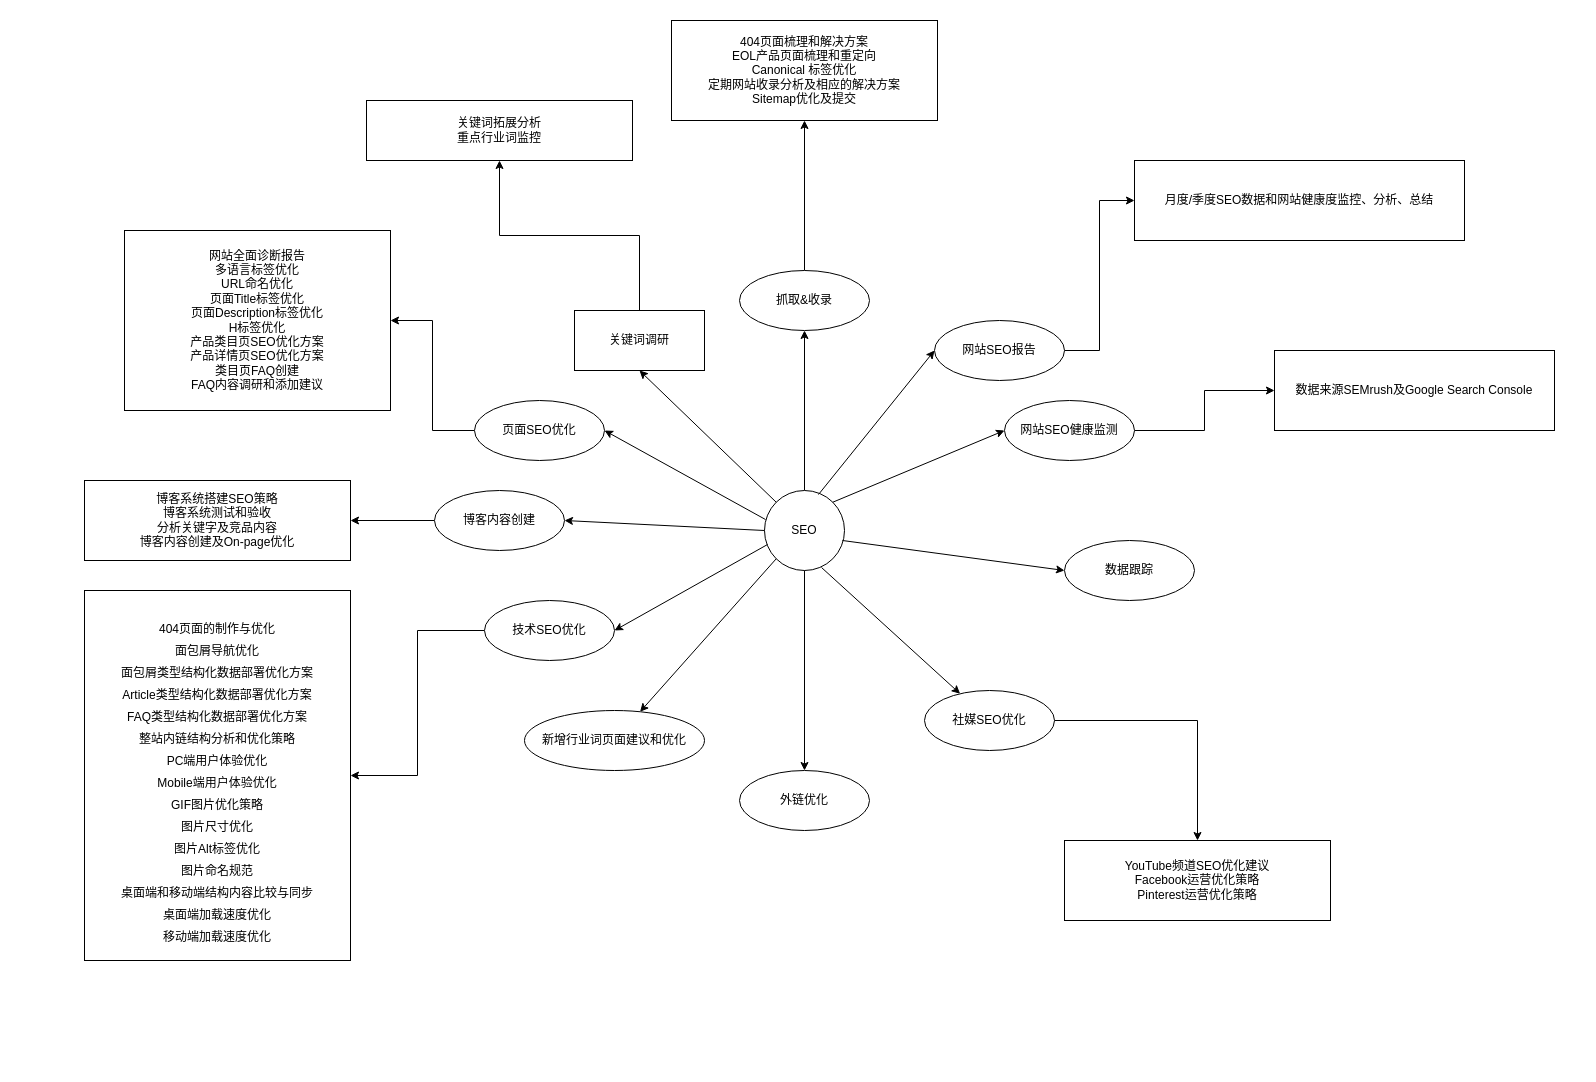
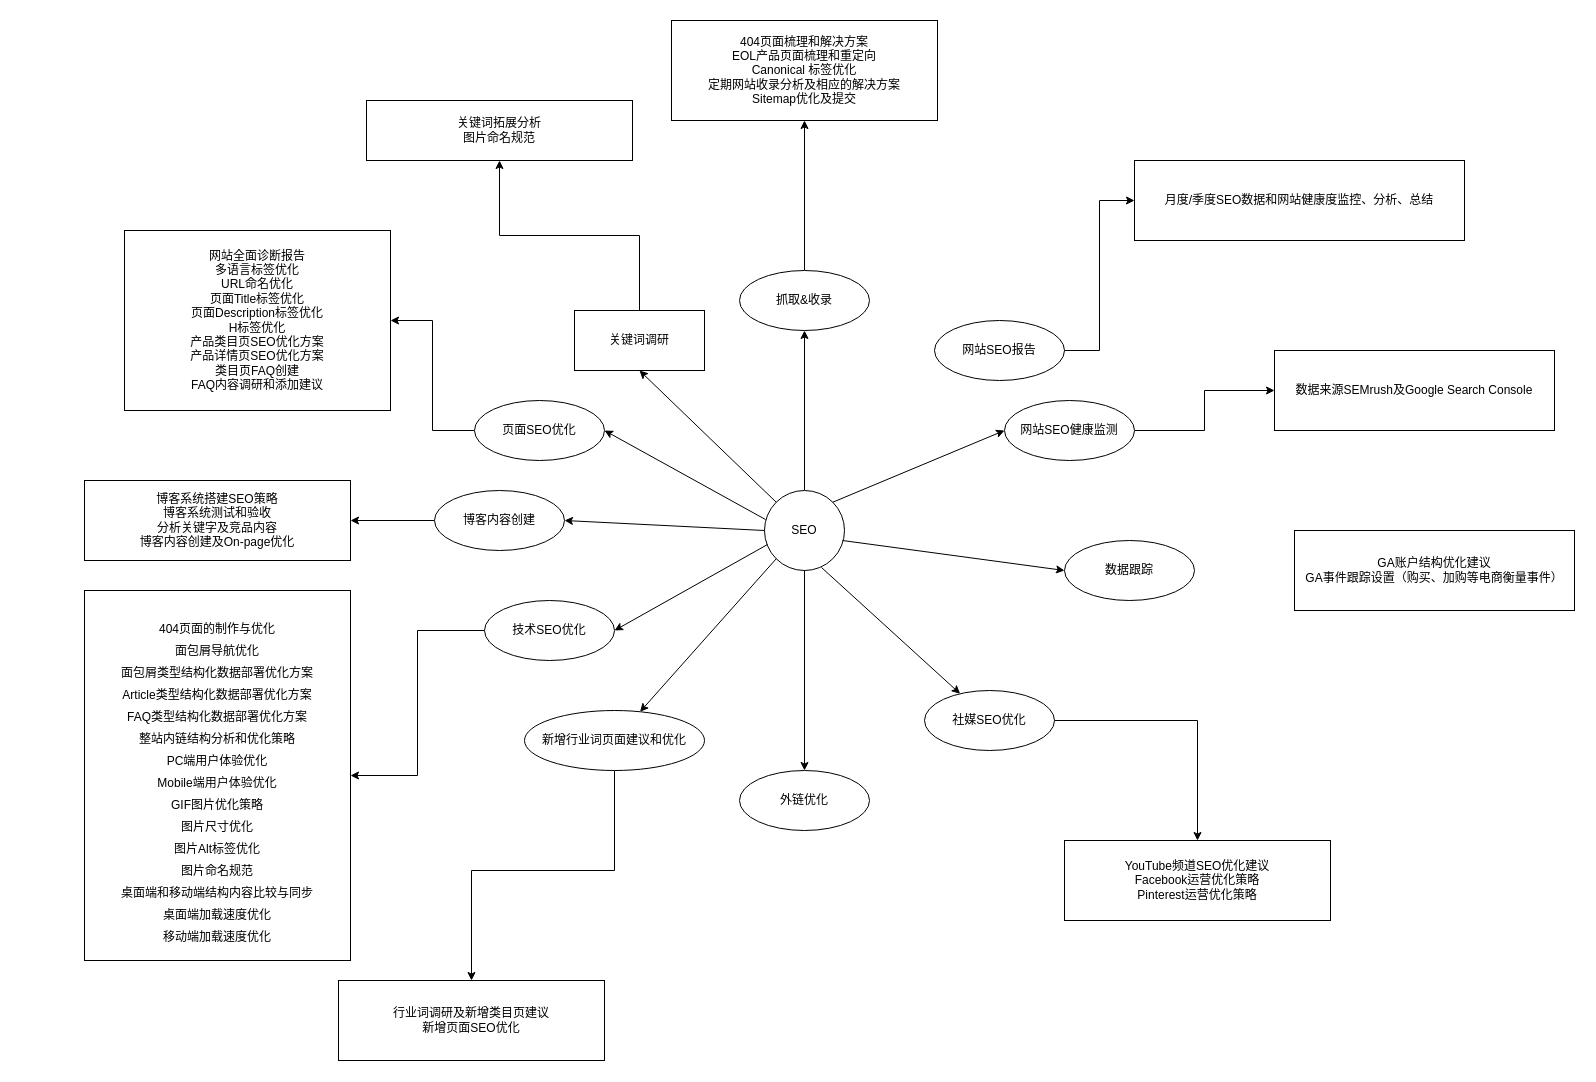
node "关键词拓展分析 重点行业词监控": label "关键词拓展分析 重点行业词监控" -> "关键词拓展分析 图片命名规范"
edge "SEO" -> "网站SEO报告": removed
node "GA账户结构优化建议 GA事件跟踪设置（购买、加购等电商衡量事件）": added
edge "新增行业词页面建议和优化" -> "行业词调研及新增类目页建议 新增页面SEO优化": added
node "行业词调研及新增类目页建议 新增页面SEO优化": added
